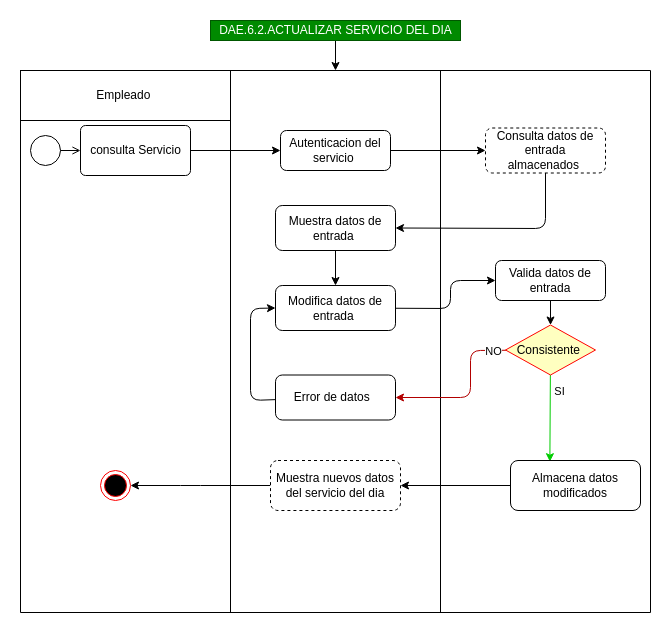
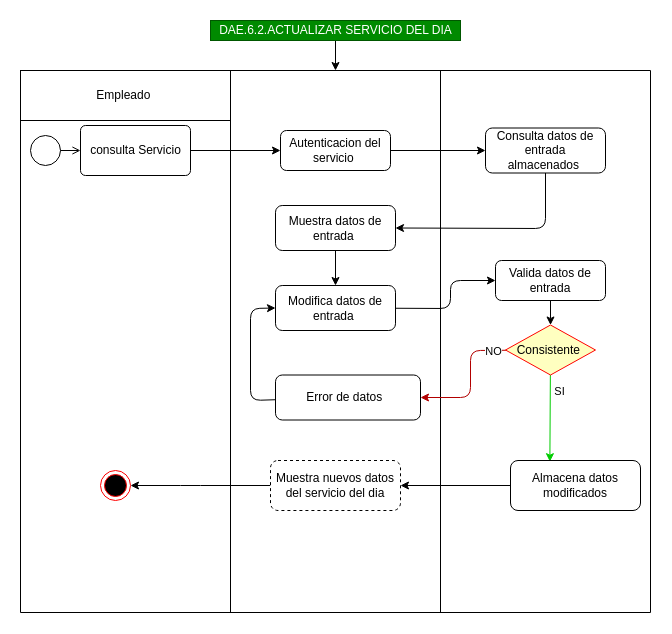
node "Consulta datos de entrada almacenados": style dashed -> solid
node "Error de datos": size 120x45 -> 145x45
